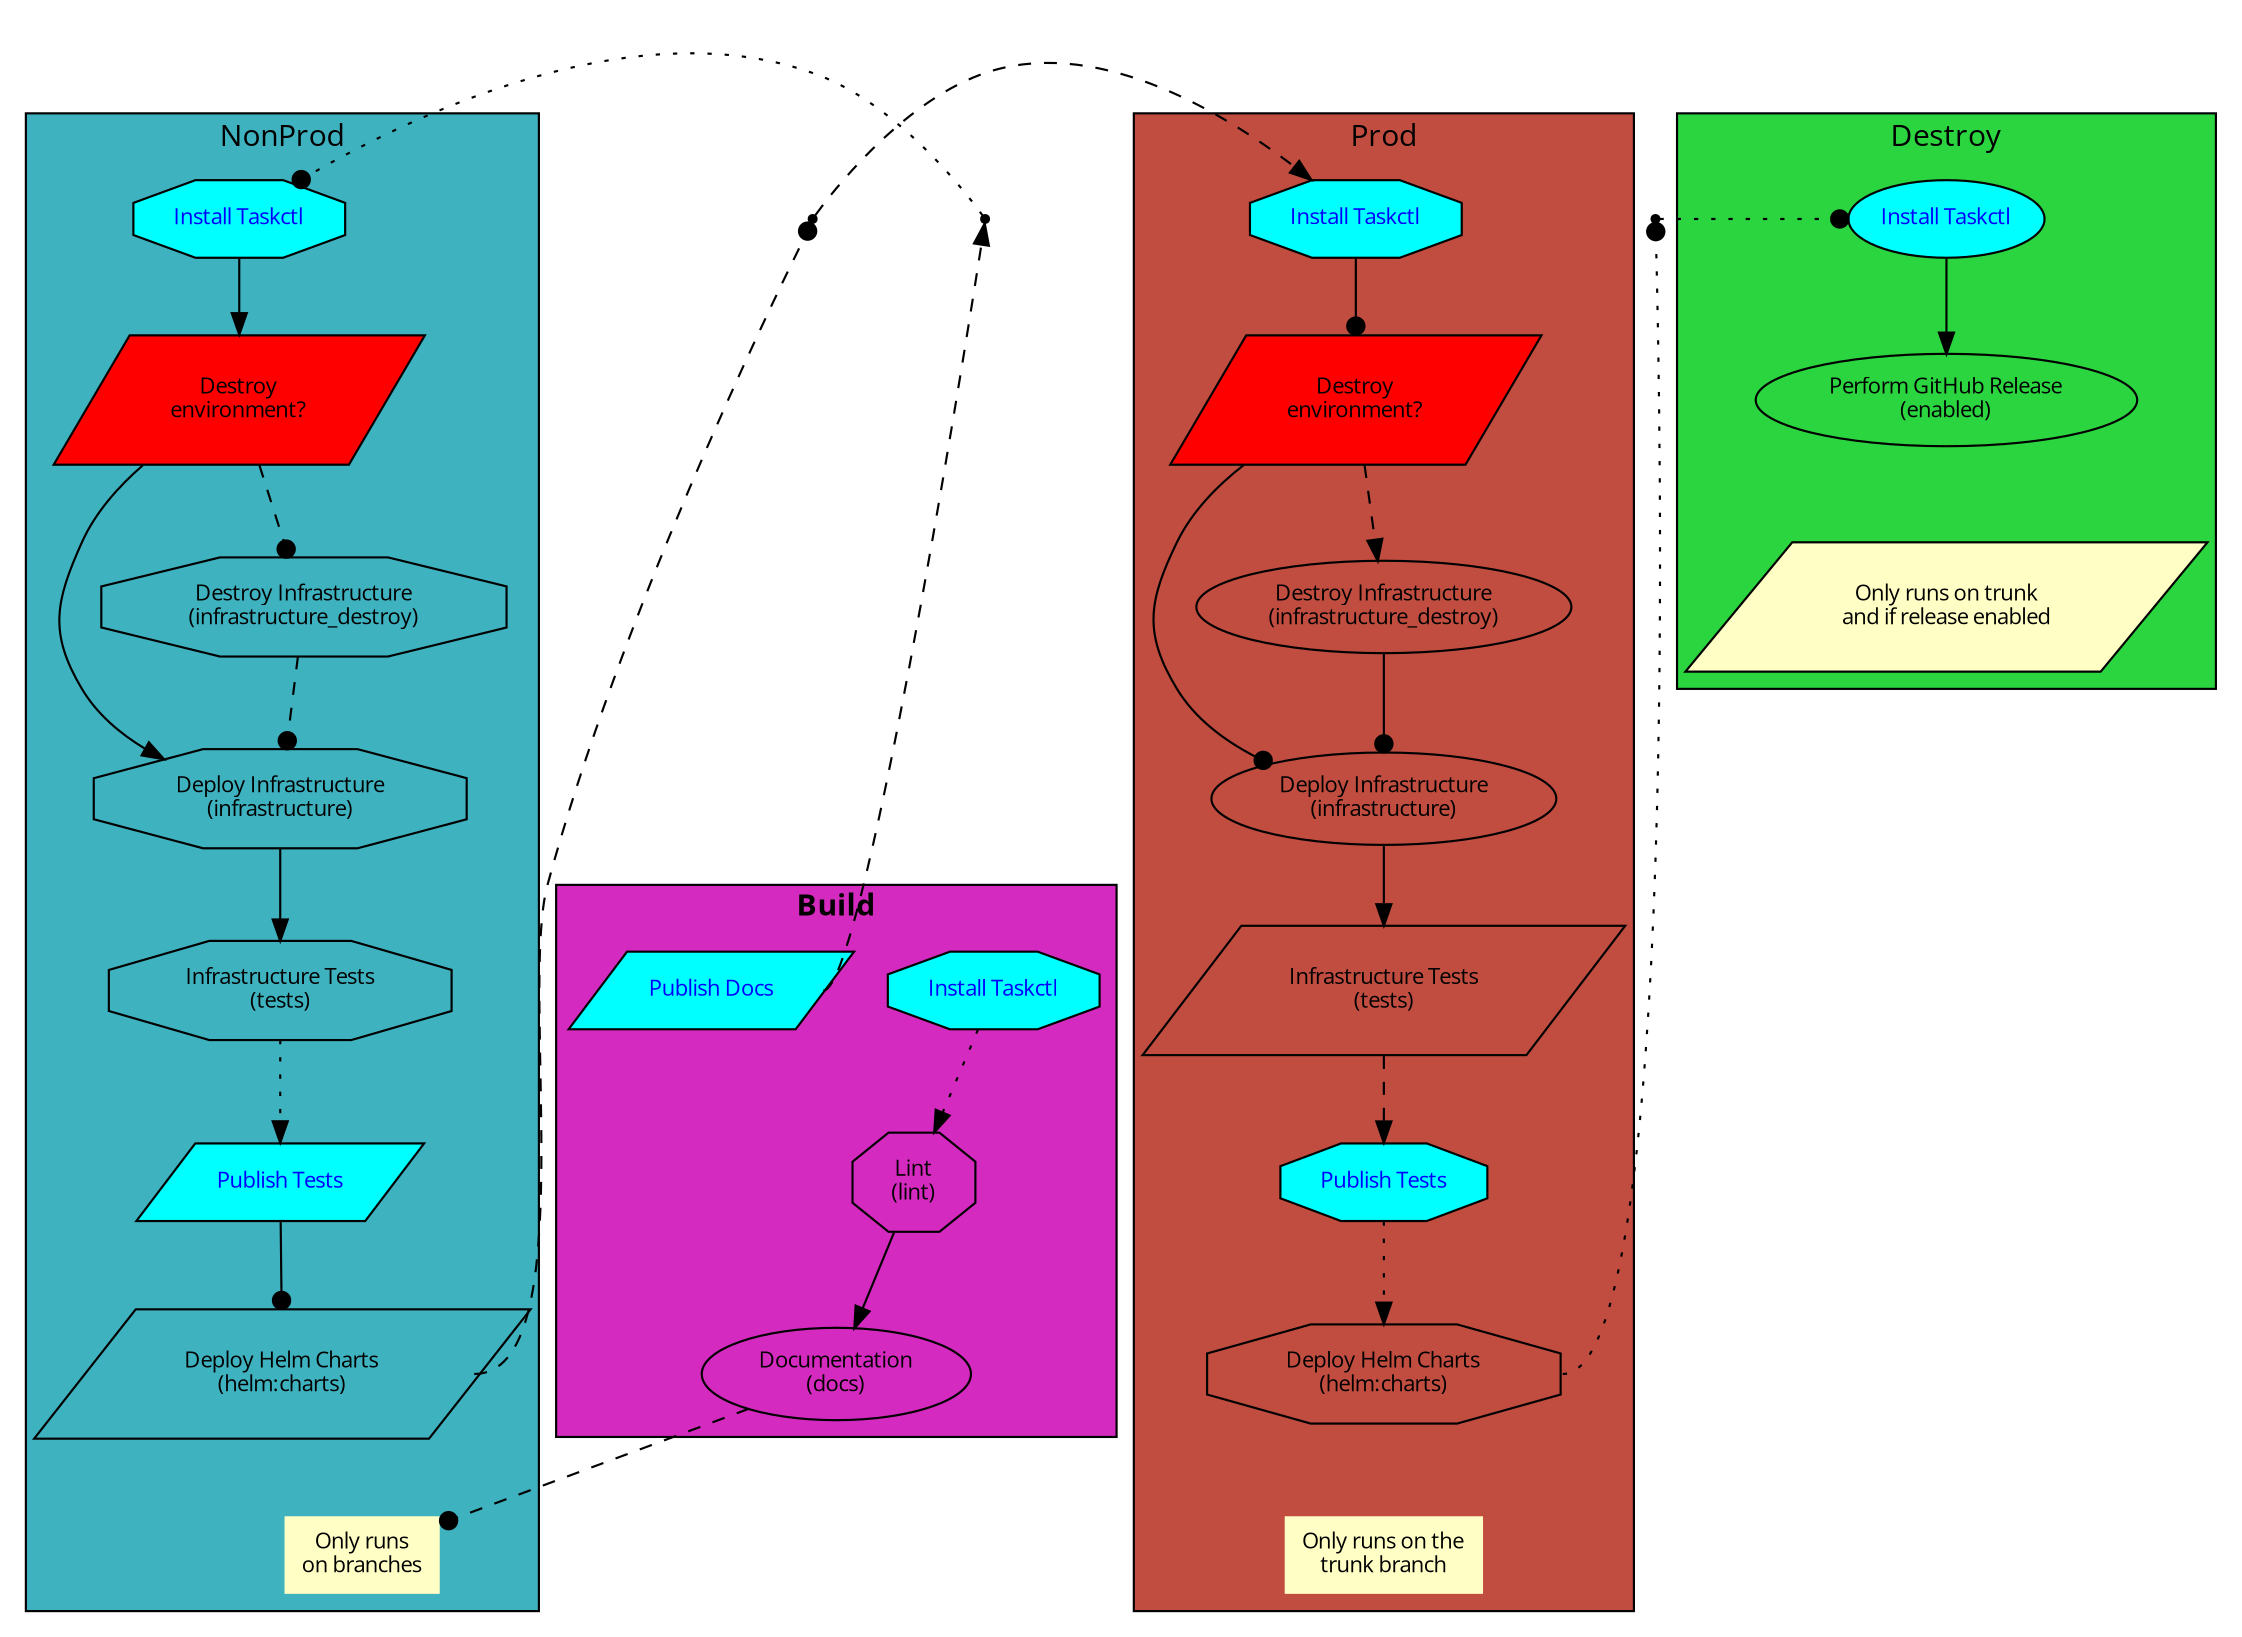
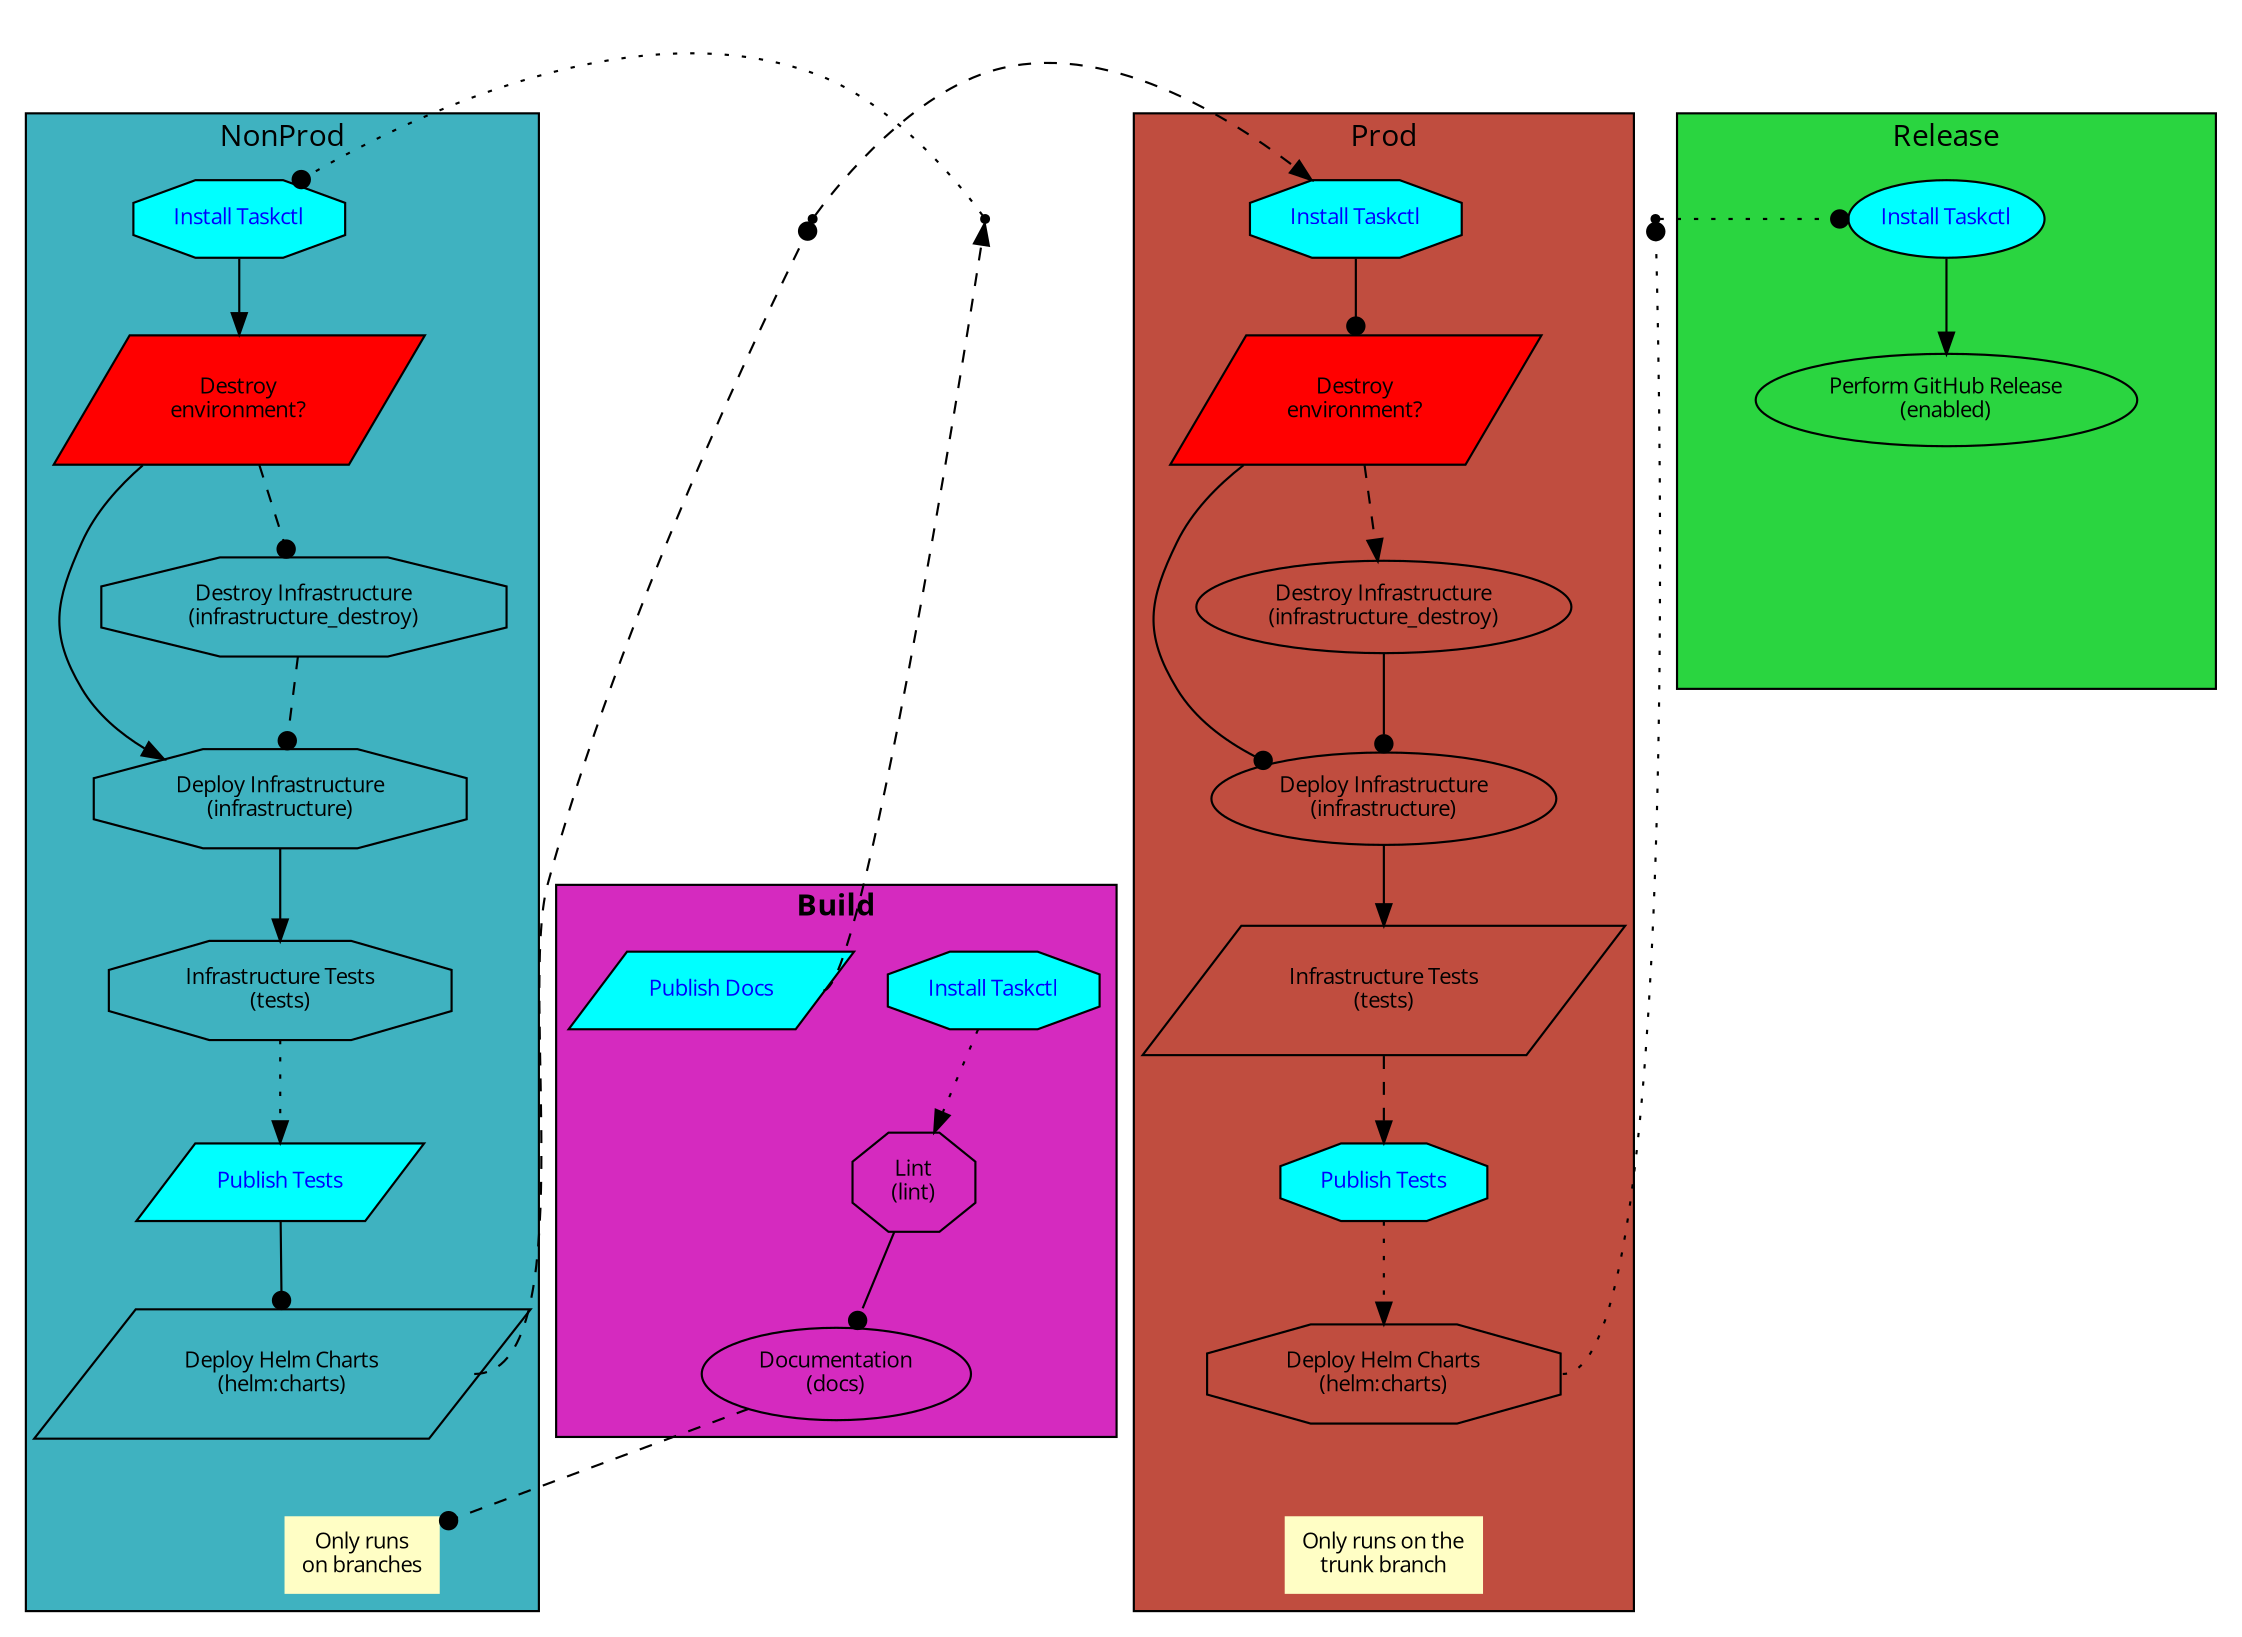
cluster "Destroy": label "Destroy" -> "Release"
node "Only runs on trunk and if release enabled": removed
edge "Lint (lint)" -> "Documentation (docs)": arrowhead normal -> dot
